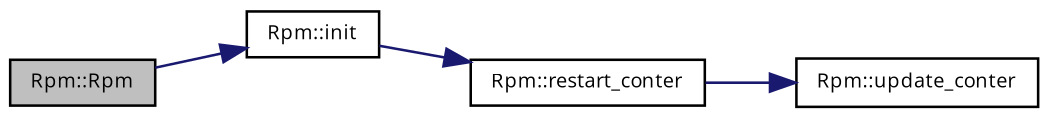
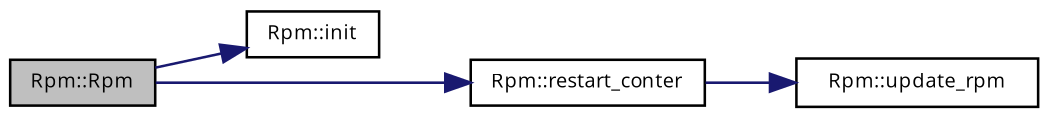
edge "Rpm::init" -> "Rpm::restart_conter": now "Rpm::Rpm" -> "Rpm::restart_conter"
node "Rpm::update_conter": label "Rpm::update_conter" -> "Rpm::update_rpm"
